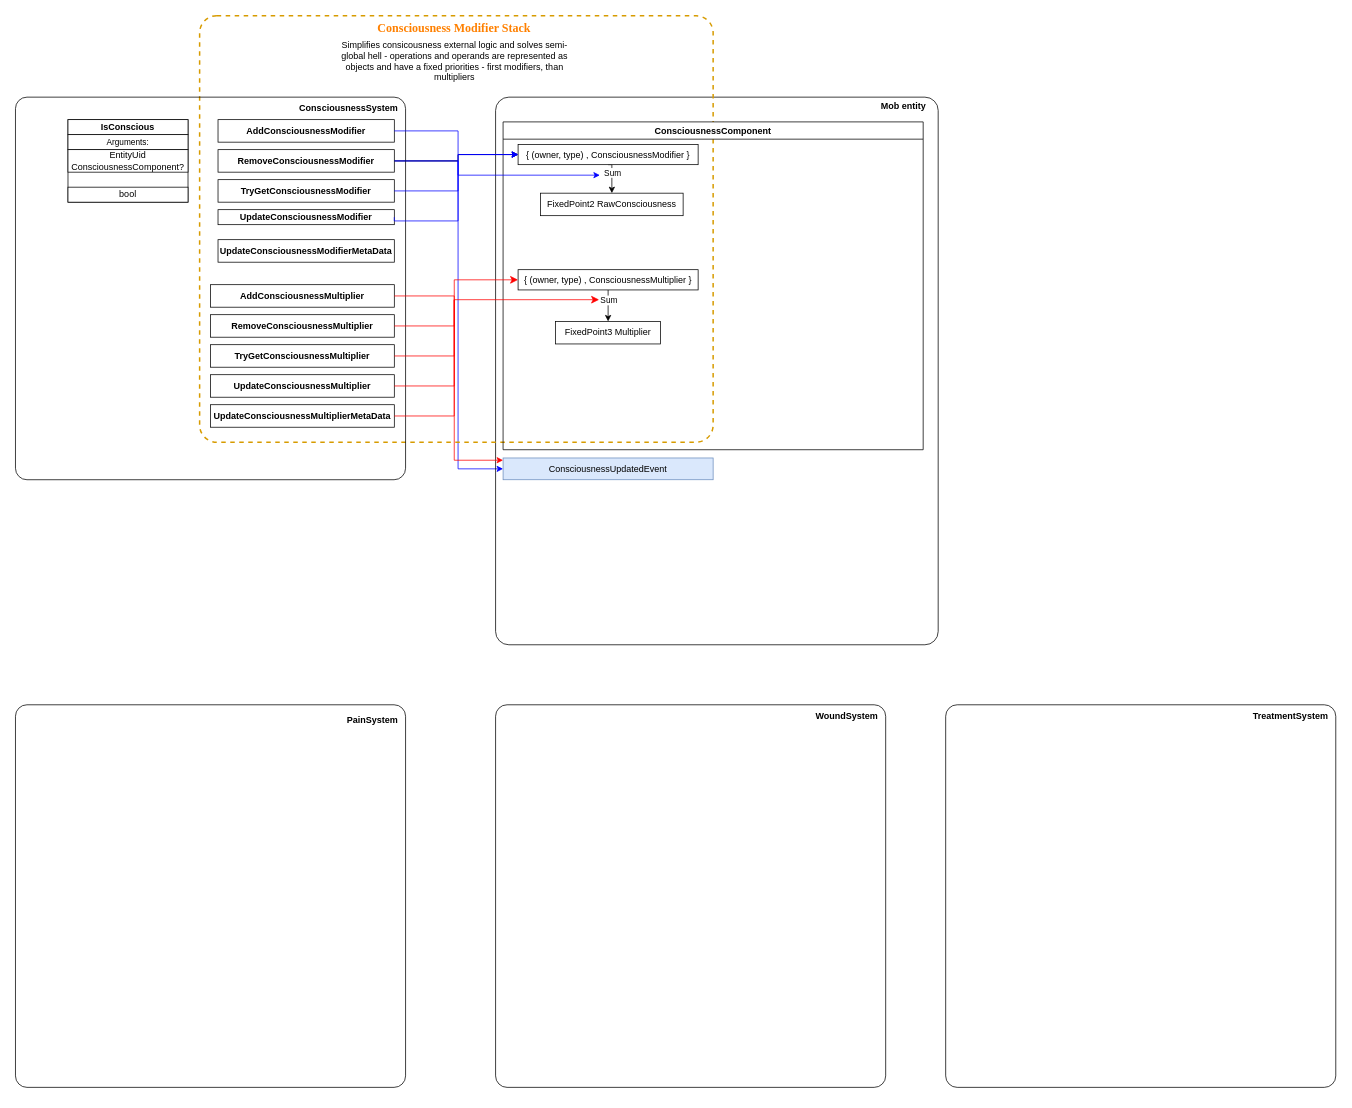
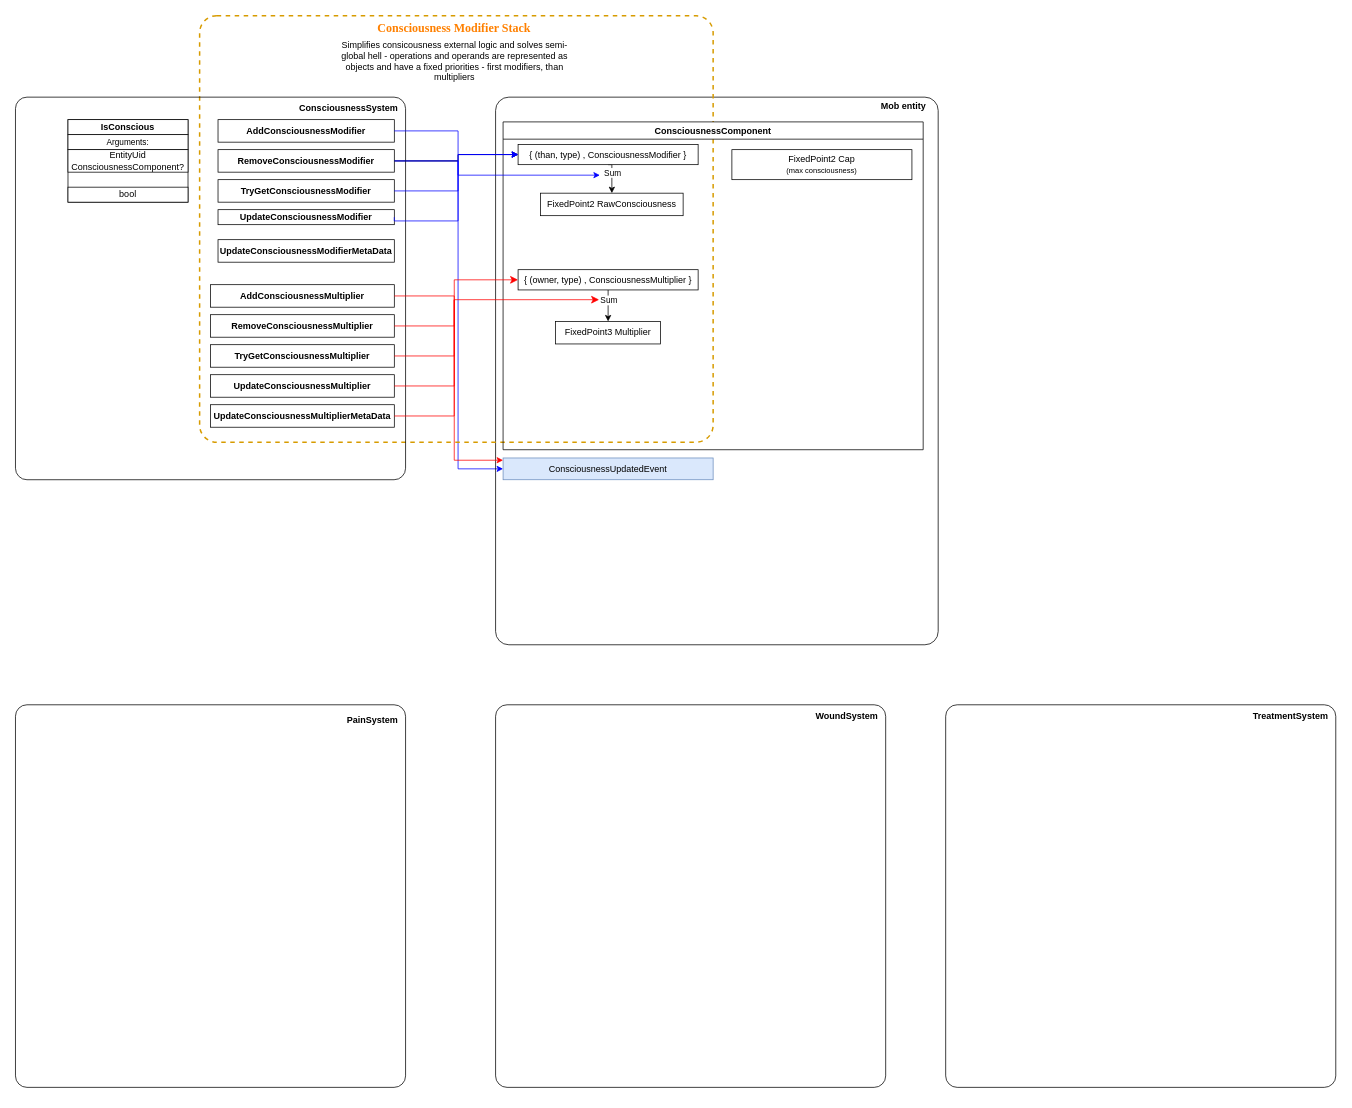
node "{ (owner, type) , ConsciousnessModifier }": label "{ (owner, type) , ConsciousnessModifier }" -> "{ (than, type) , ConsciousnessModifier }"
node "FixedPoint2 Cap (max consciousness)": added
